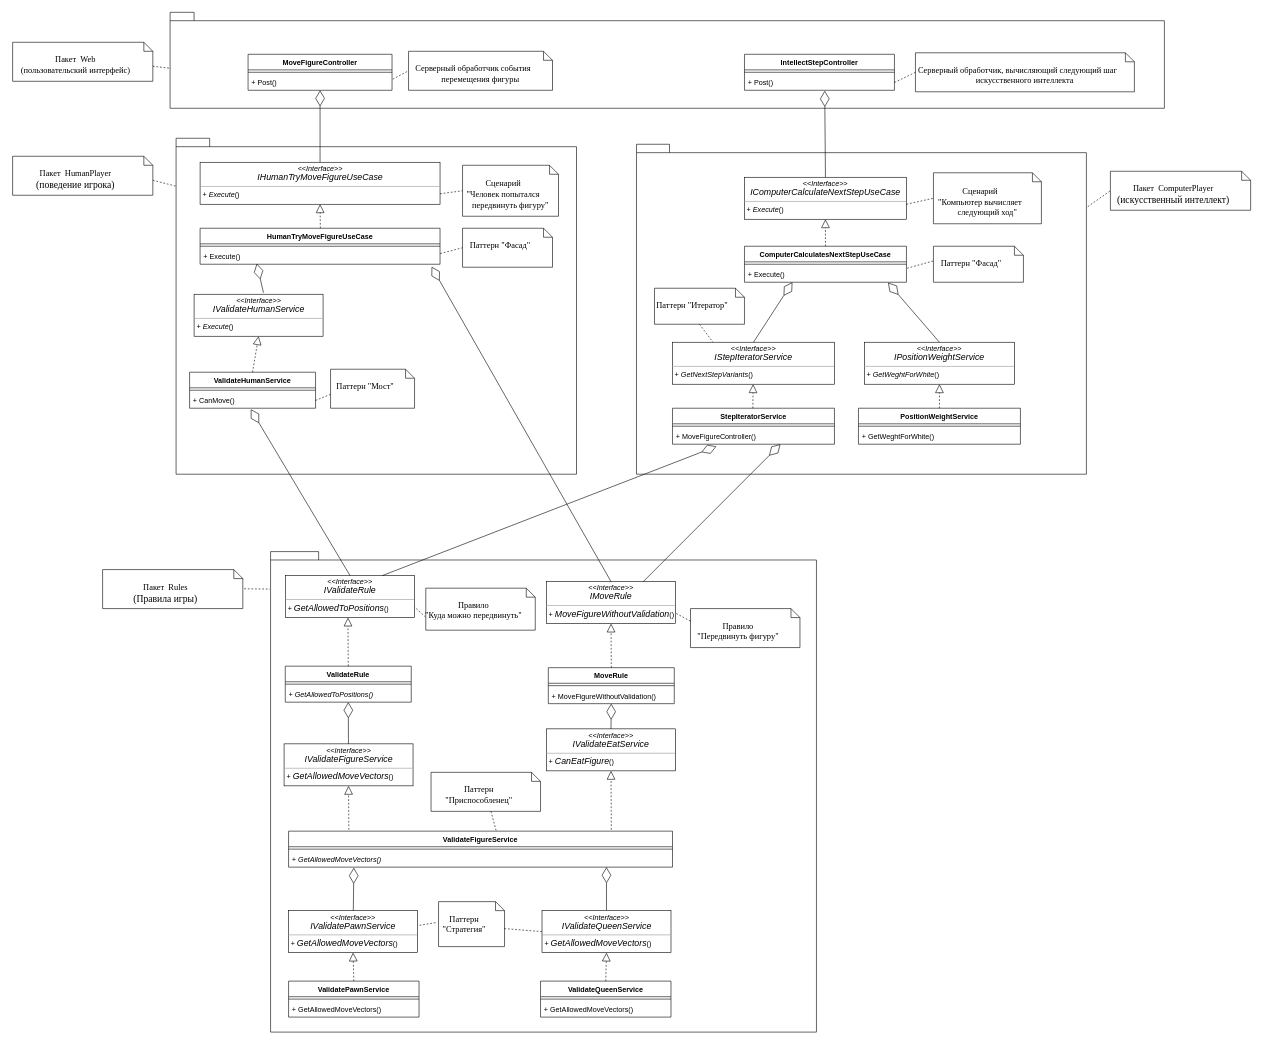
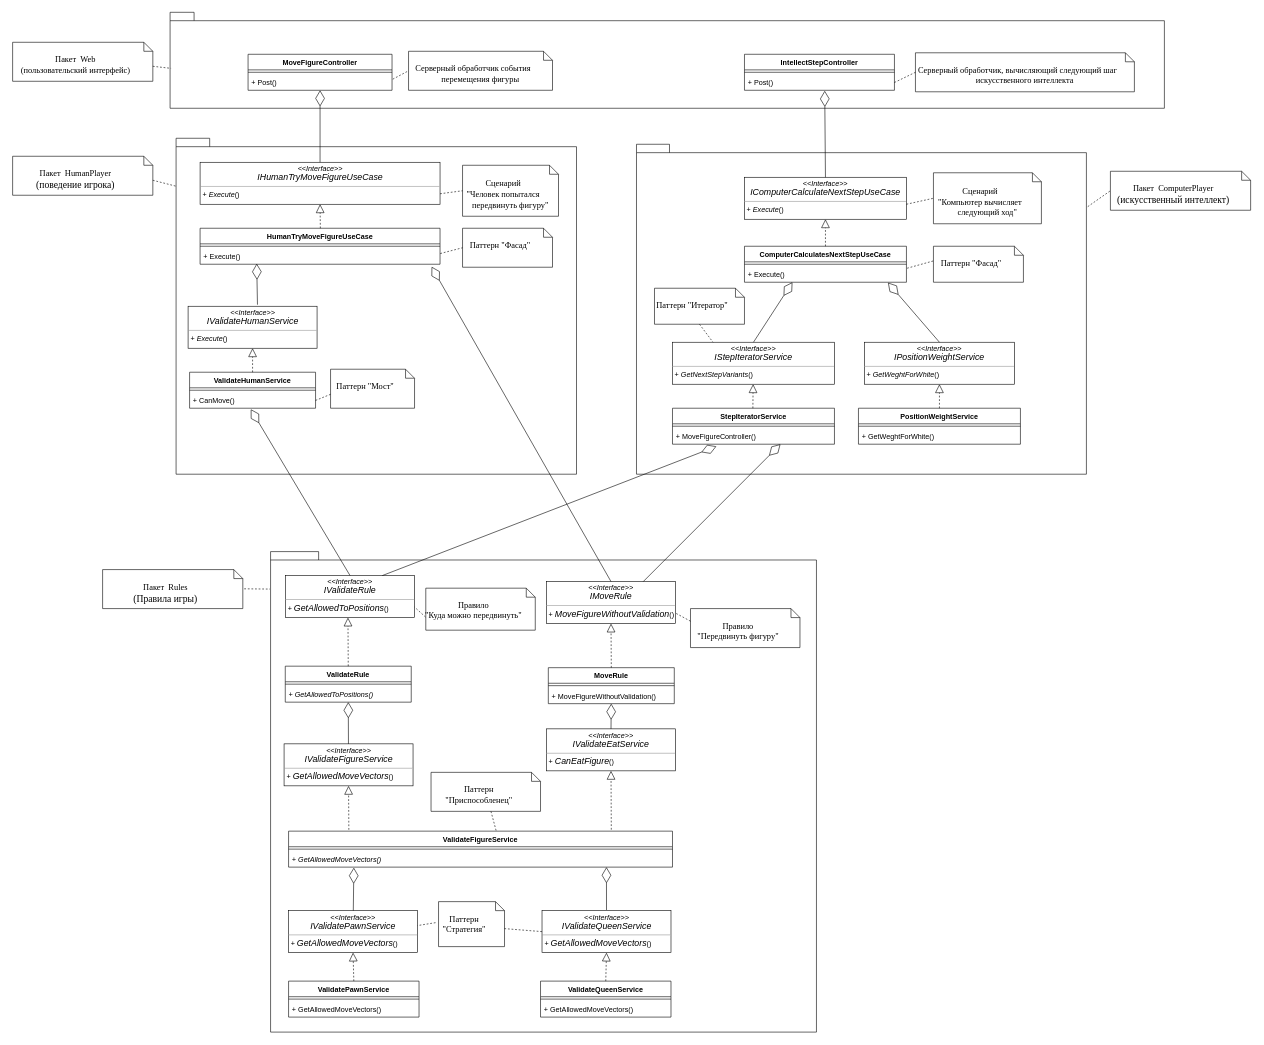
node "<<Interface>> IValidateHumanService + Execute()": moved (258, 315) -> (252, 327)
